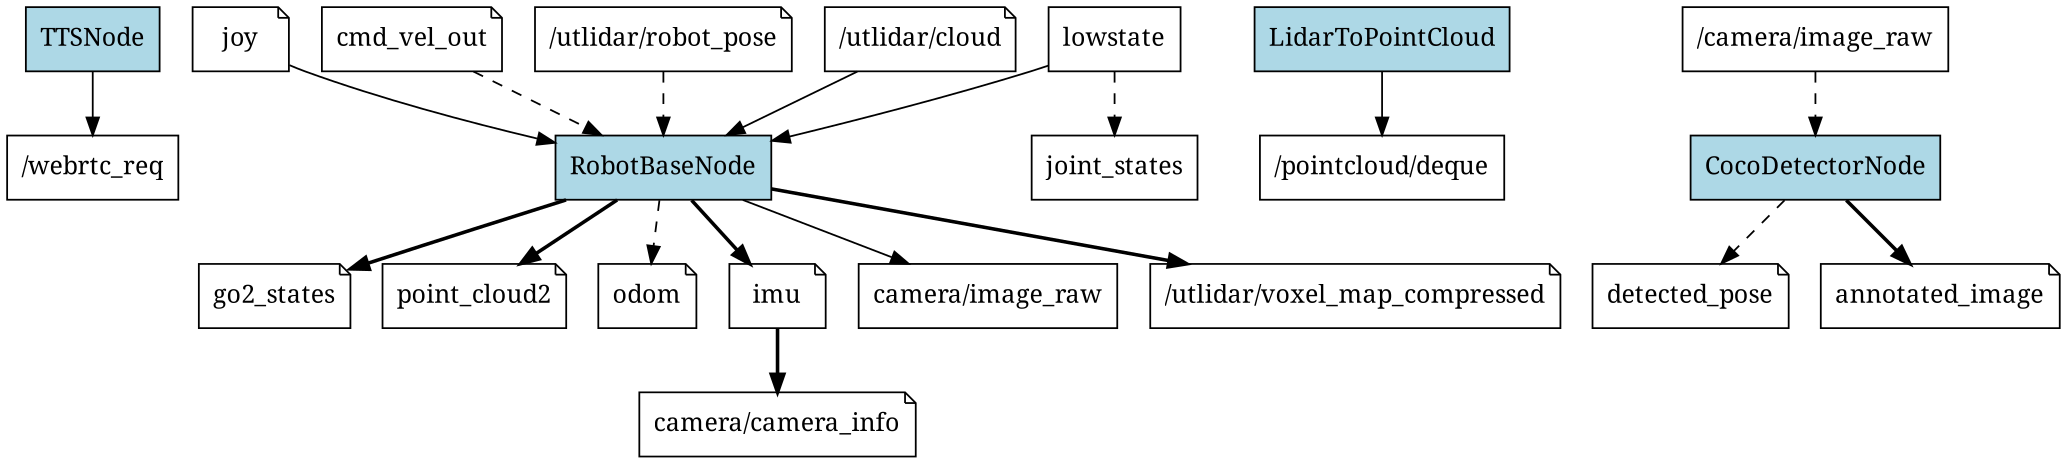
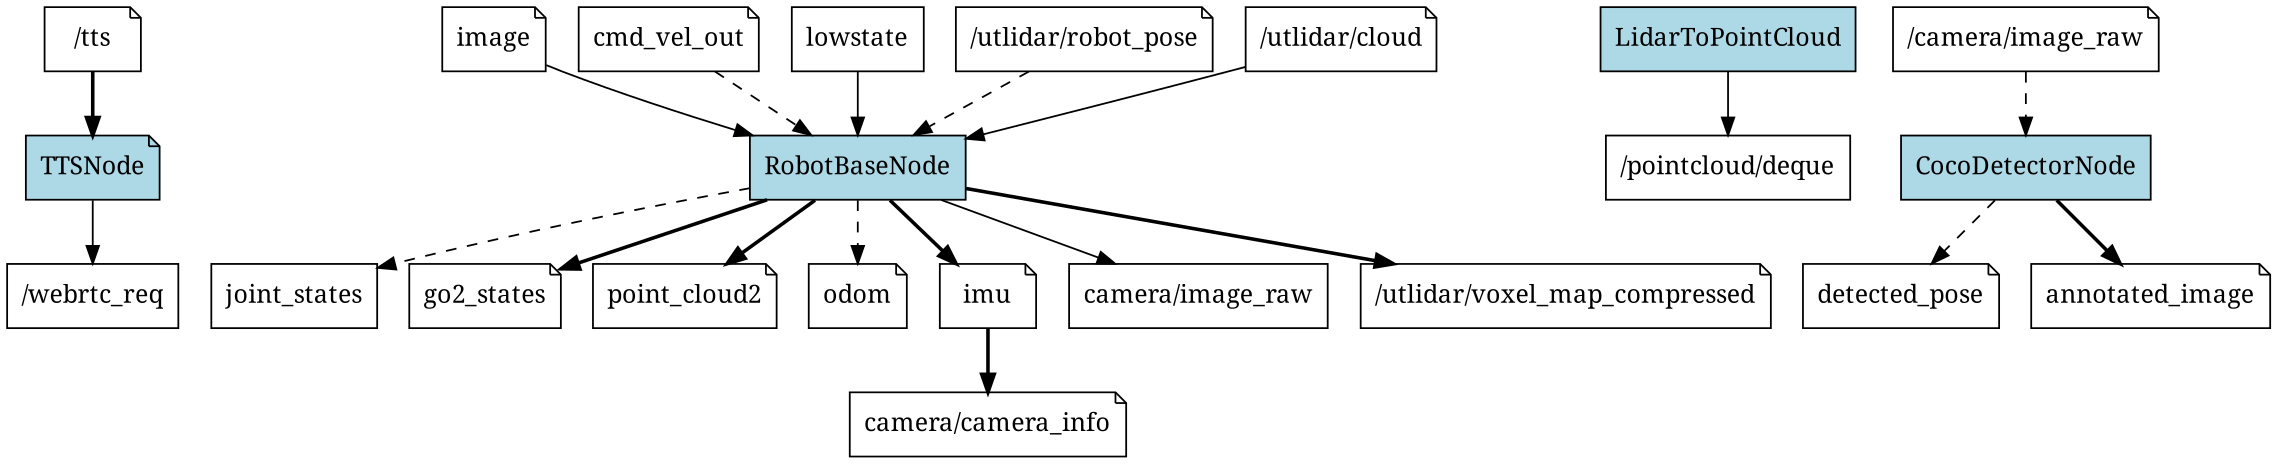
node "TTSNode": shape box -> note
node "/tts": added
node "joy": label "joy" -> "image"
node "/camera/image_raw": shape box -> note
edge "lowstate" -> "joint_states": now "RobotBaseNode" -> "joint_states"
